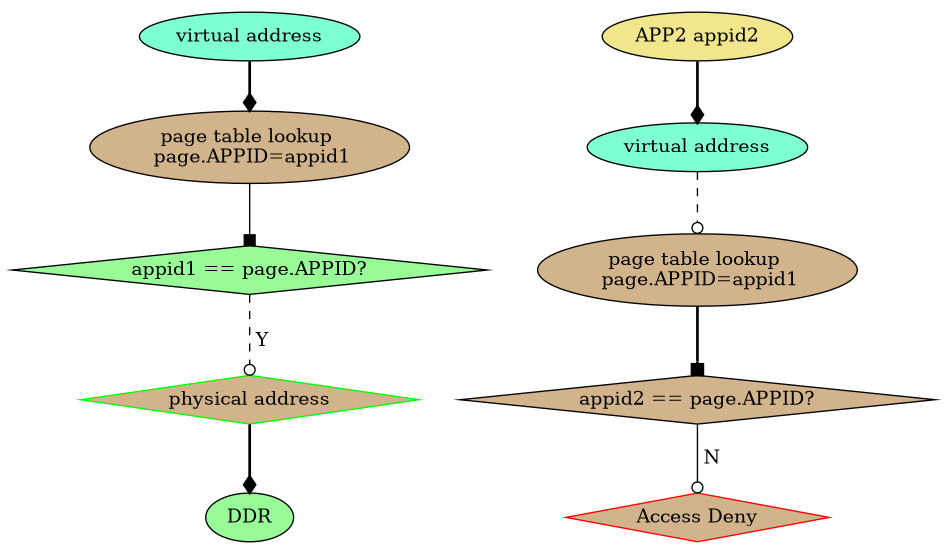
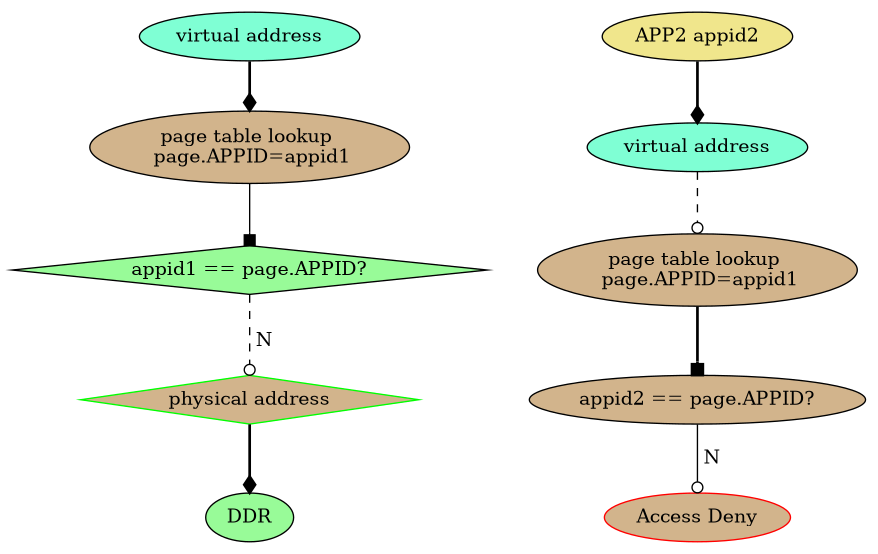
edge "appid1 == page.APPID?" -> "physical address": label " Y" -> " N"
node "appid2 == page.APPID?": shape diamond -> ellipse
node "Access Deny": shape diamond -> ellipse
